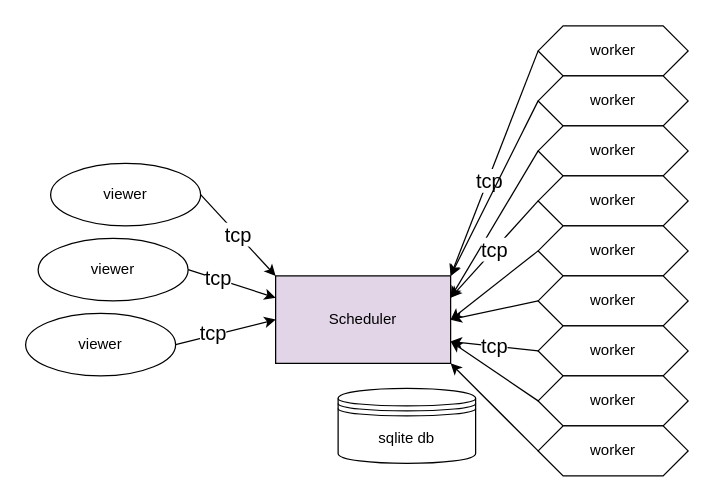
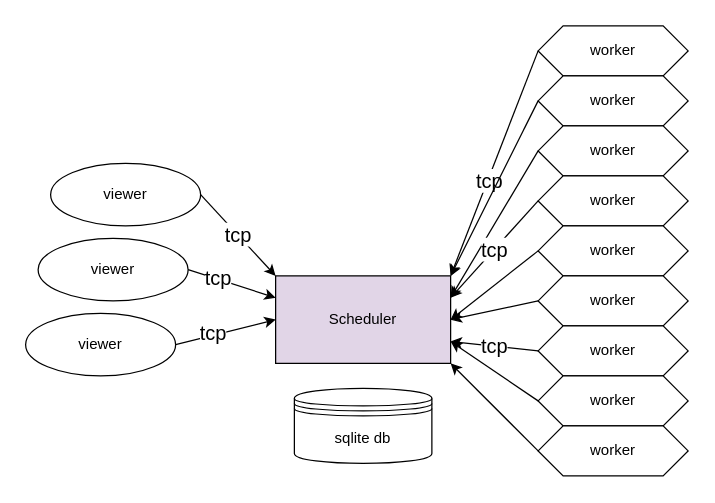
node "sqlite db": moved (407, 426) -> (363, 426)
